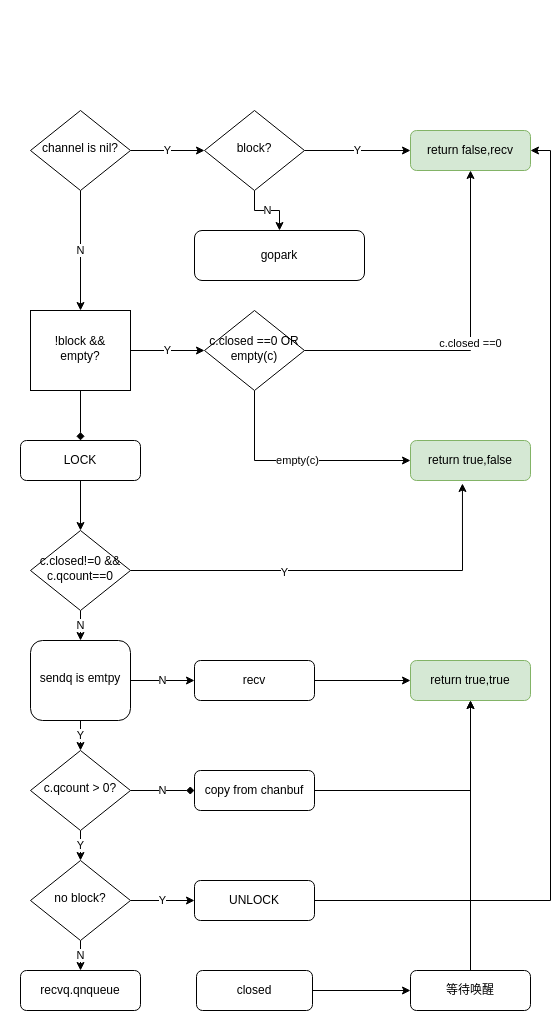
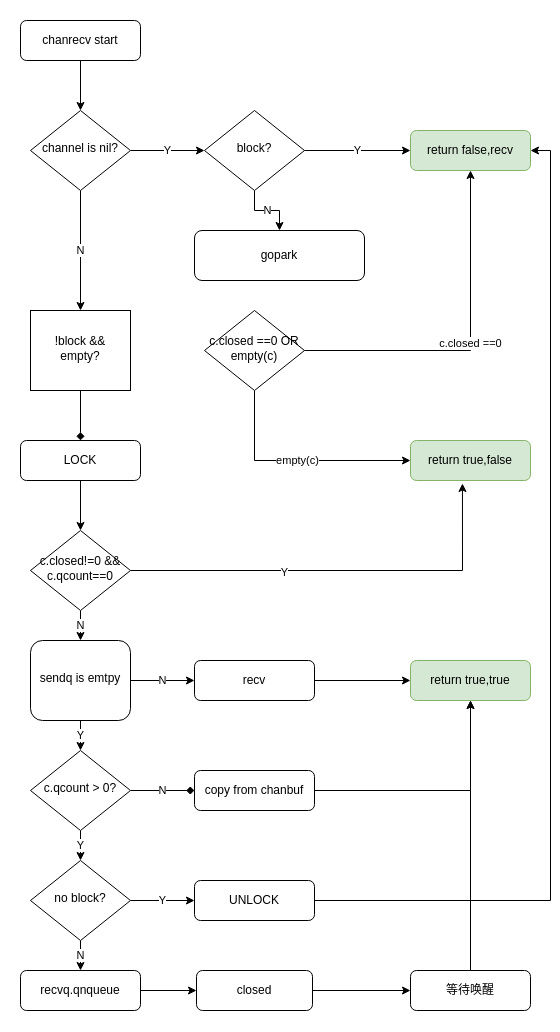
node "chanrecv start": added
edge "chanrecv start" -> "channel is nil?": added
edge "!block && empty?" -> "c.closed ==0 OR empty(c)": removed, label "Y"
edge "recvq.qnqueue" -> "closed": added
